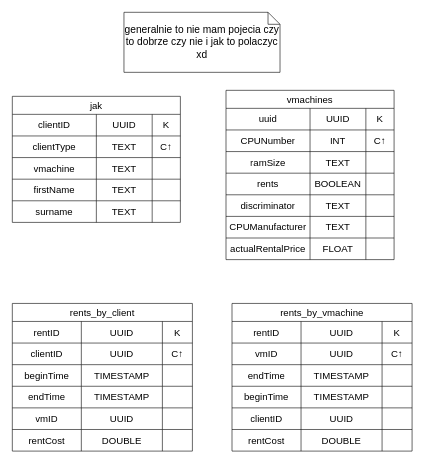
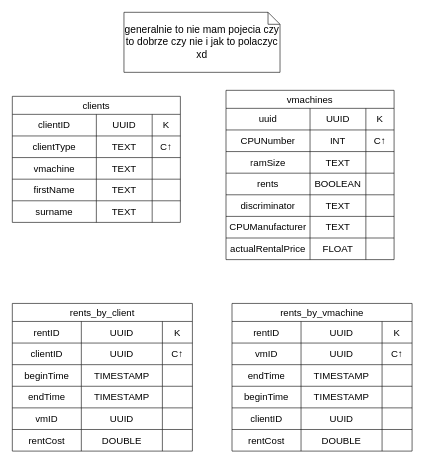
node "jak": label "jak" -> "clients"
